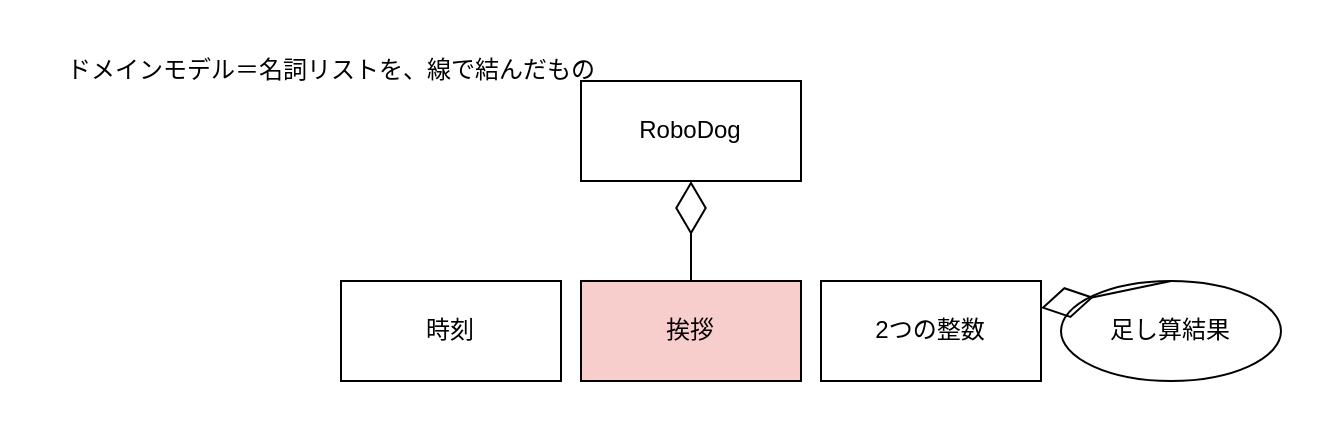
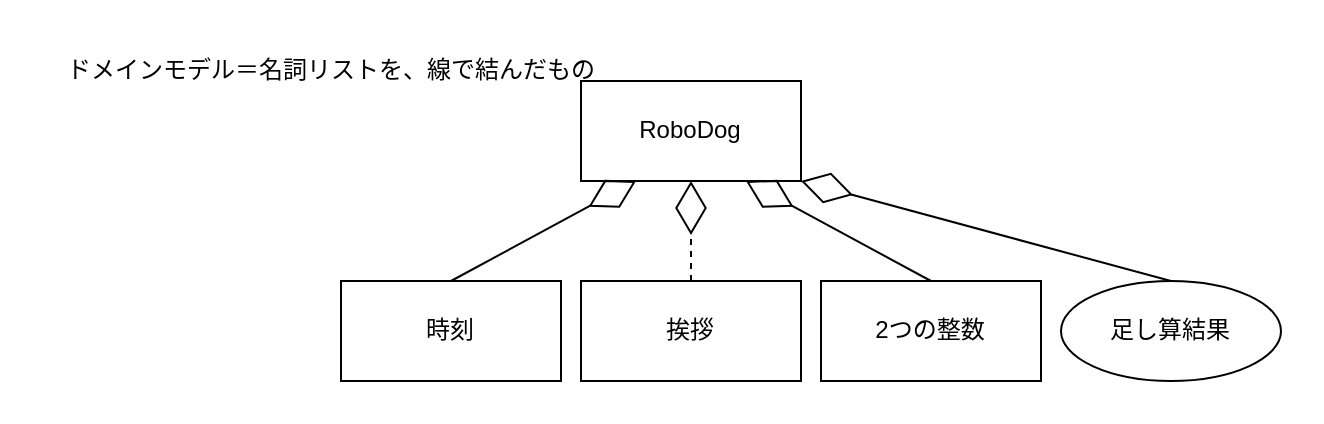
edge "時刻" -> "RoboDog": added
edge "2つの整数" -> "RoboDog": added
edge "挨拶" -> "RoboDog": style solid -> dashed
edge "足し算結果" -> "2つの整数": now "足し算結果" -> "RoboDog"
node "挨拶": fillcolor #f8cecc -> #ffffff
